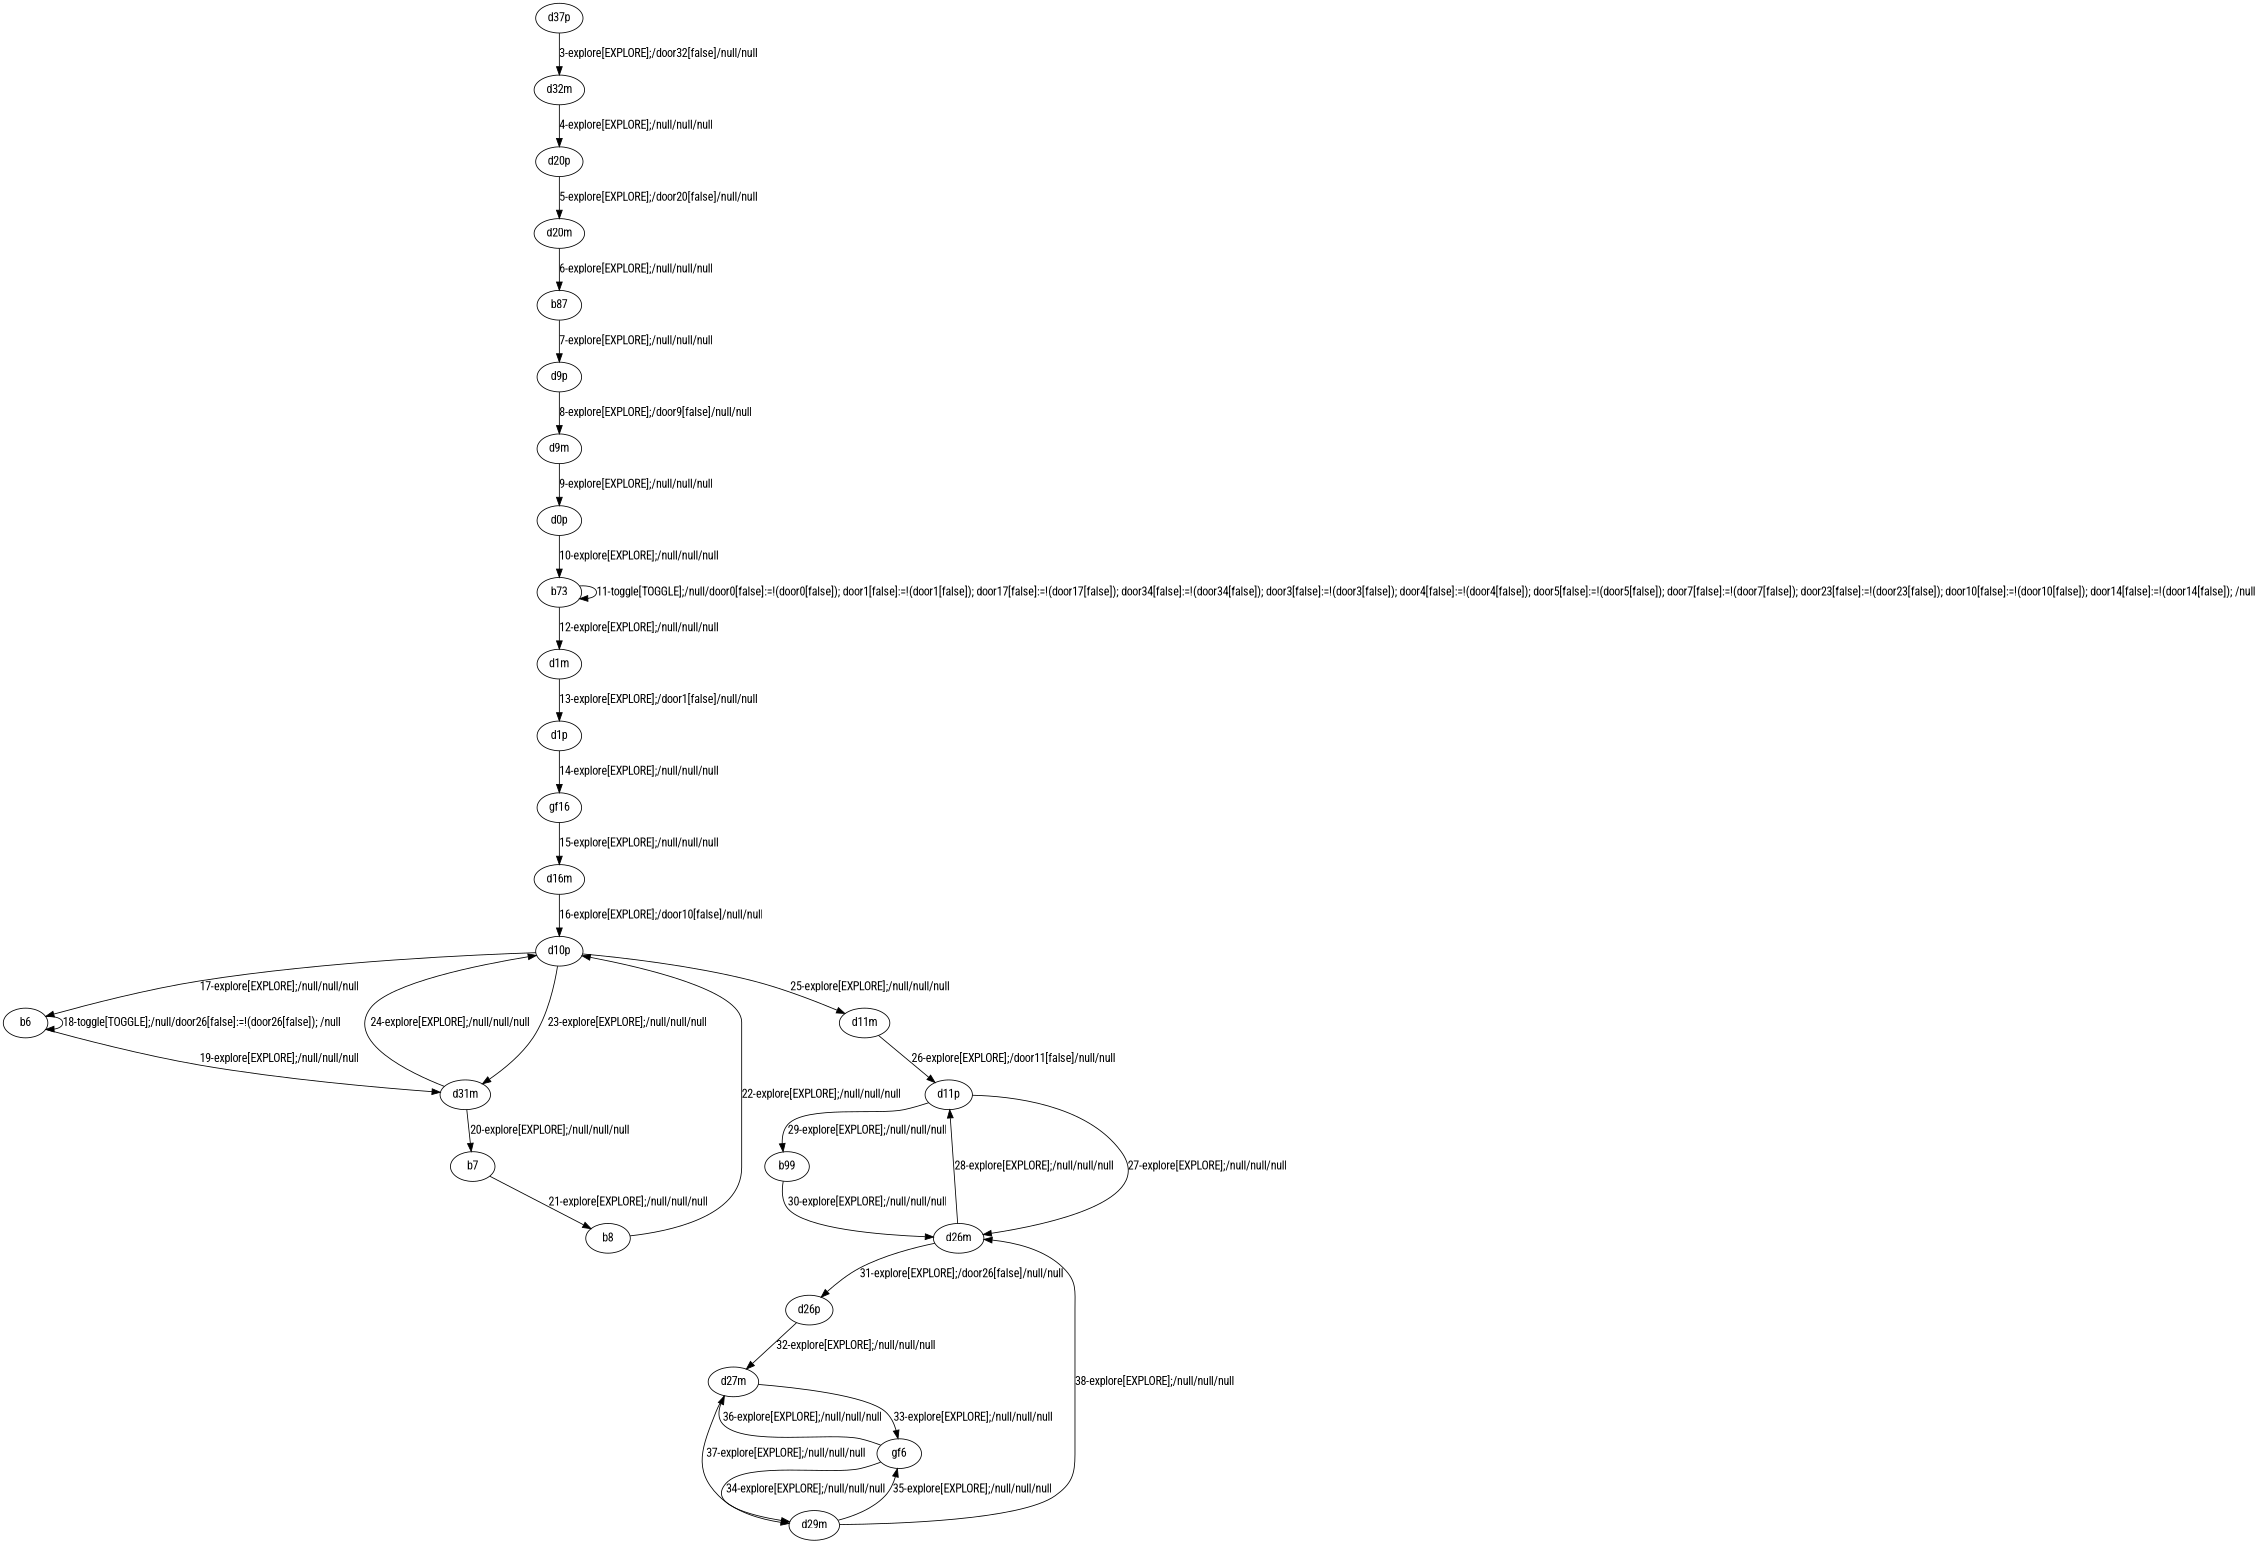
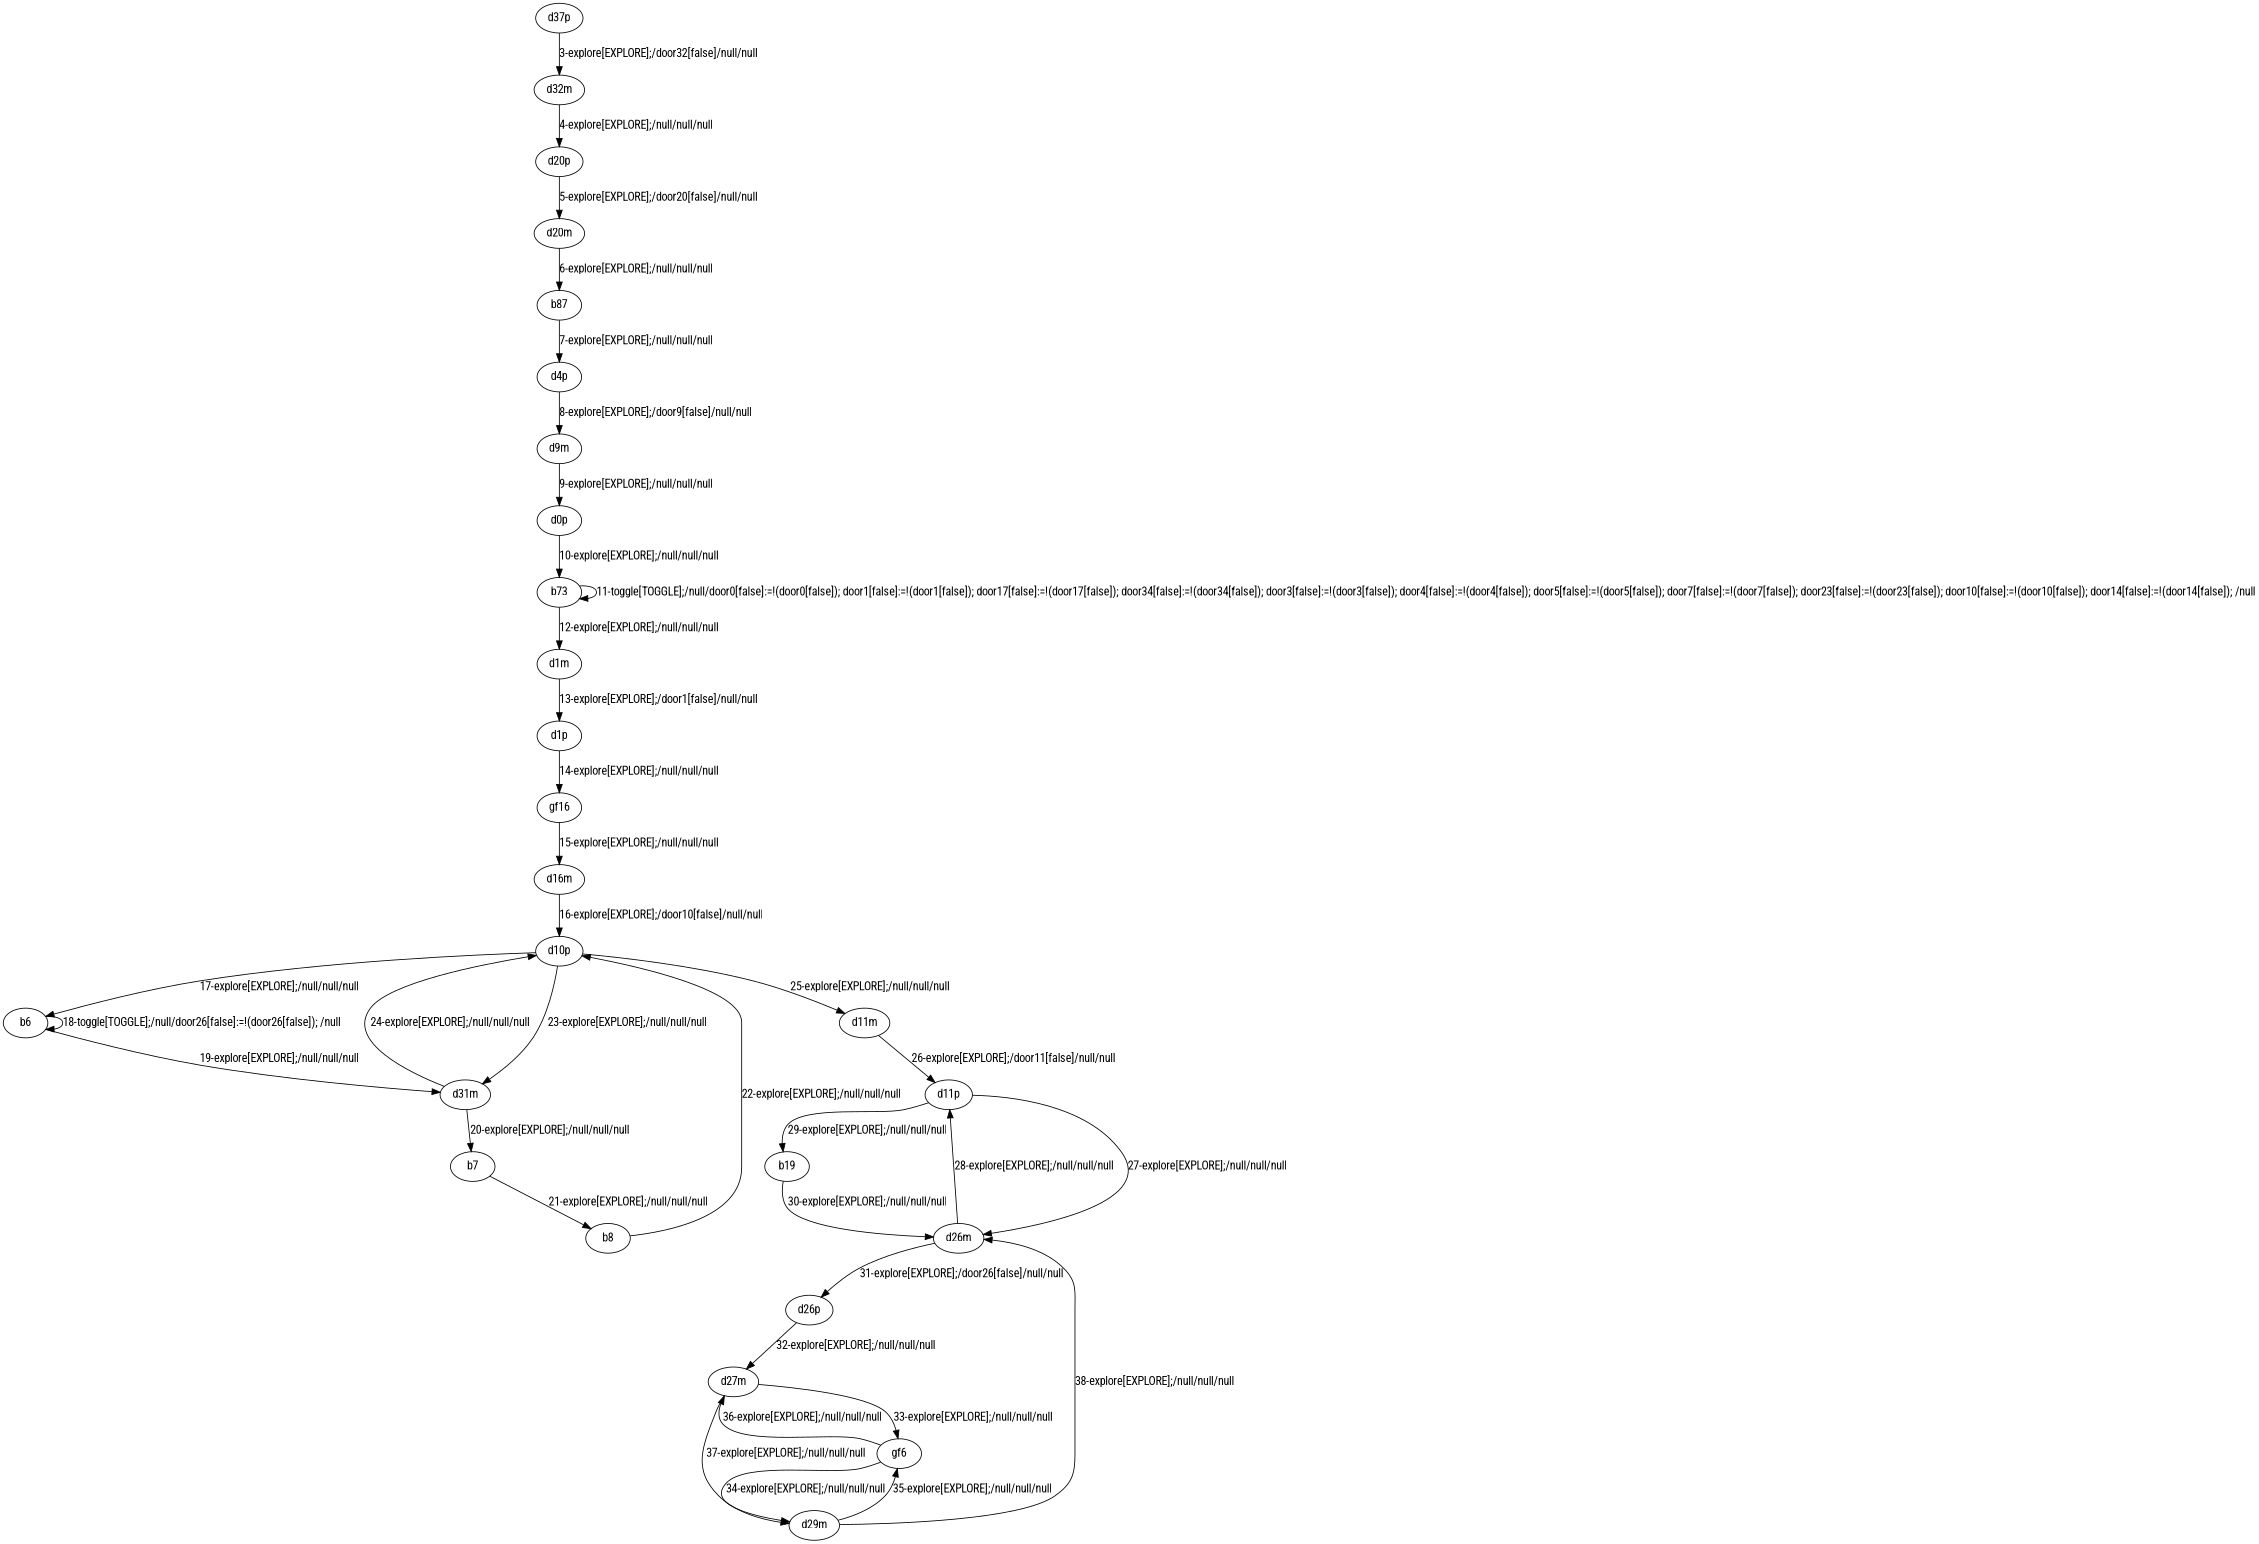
node "d9p": label "d9p" -> "d4p"
node "b99": label "b99" -> "b19"
